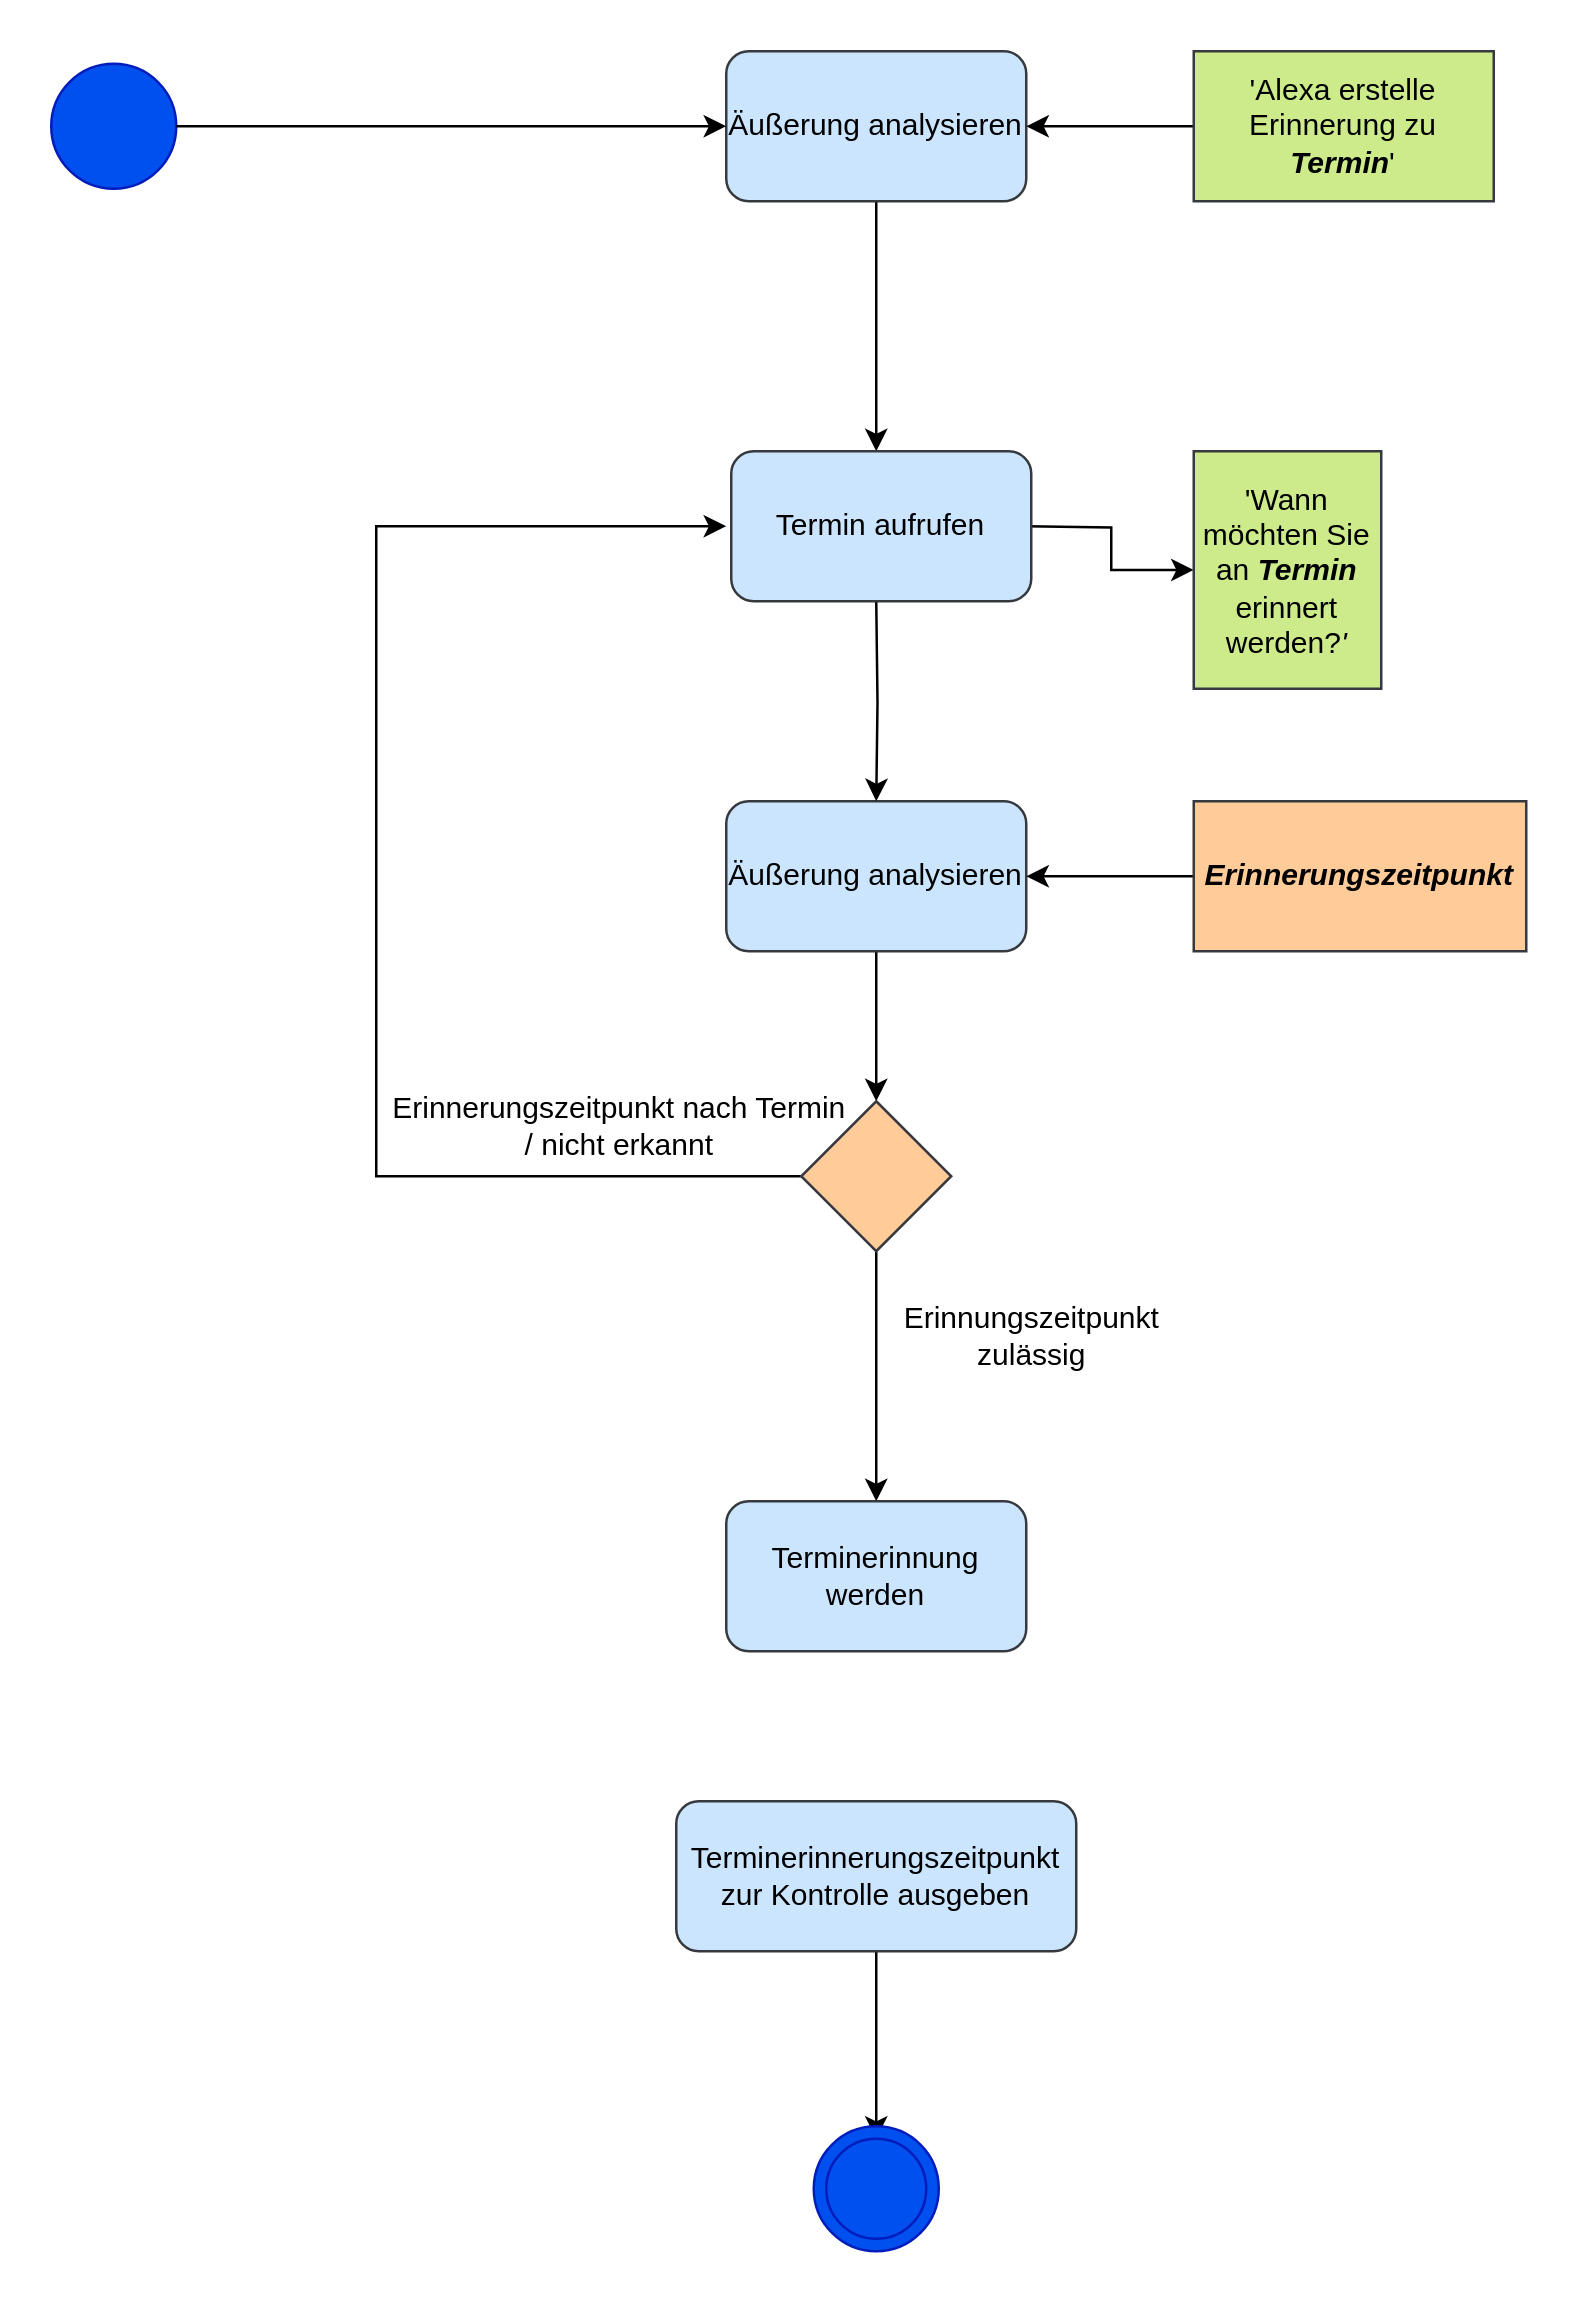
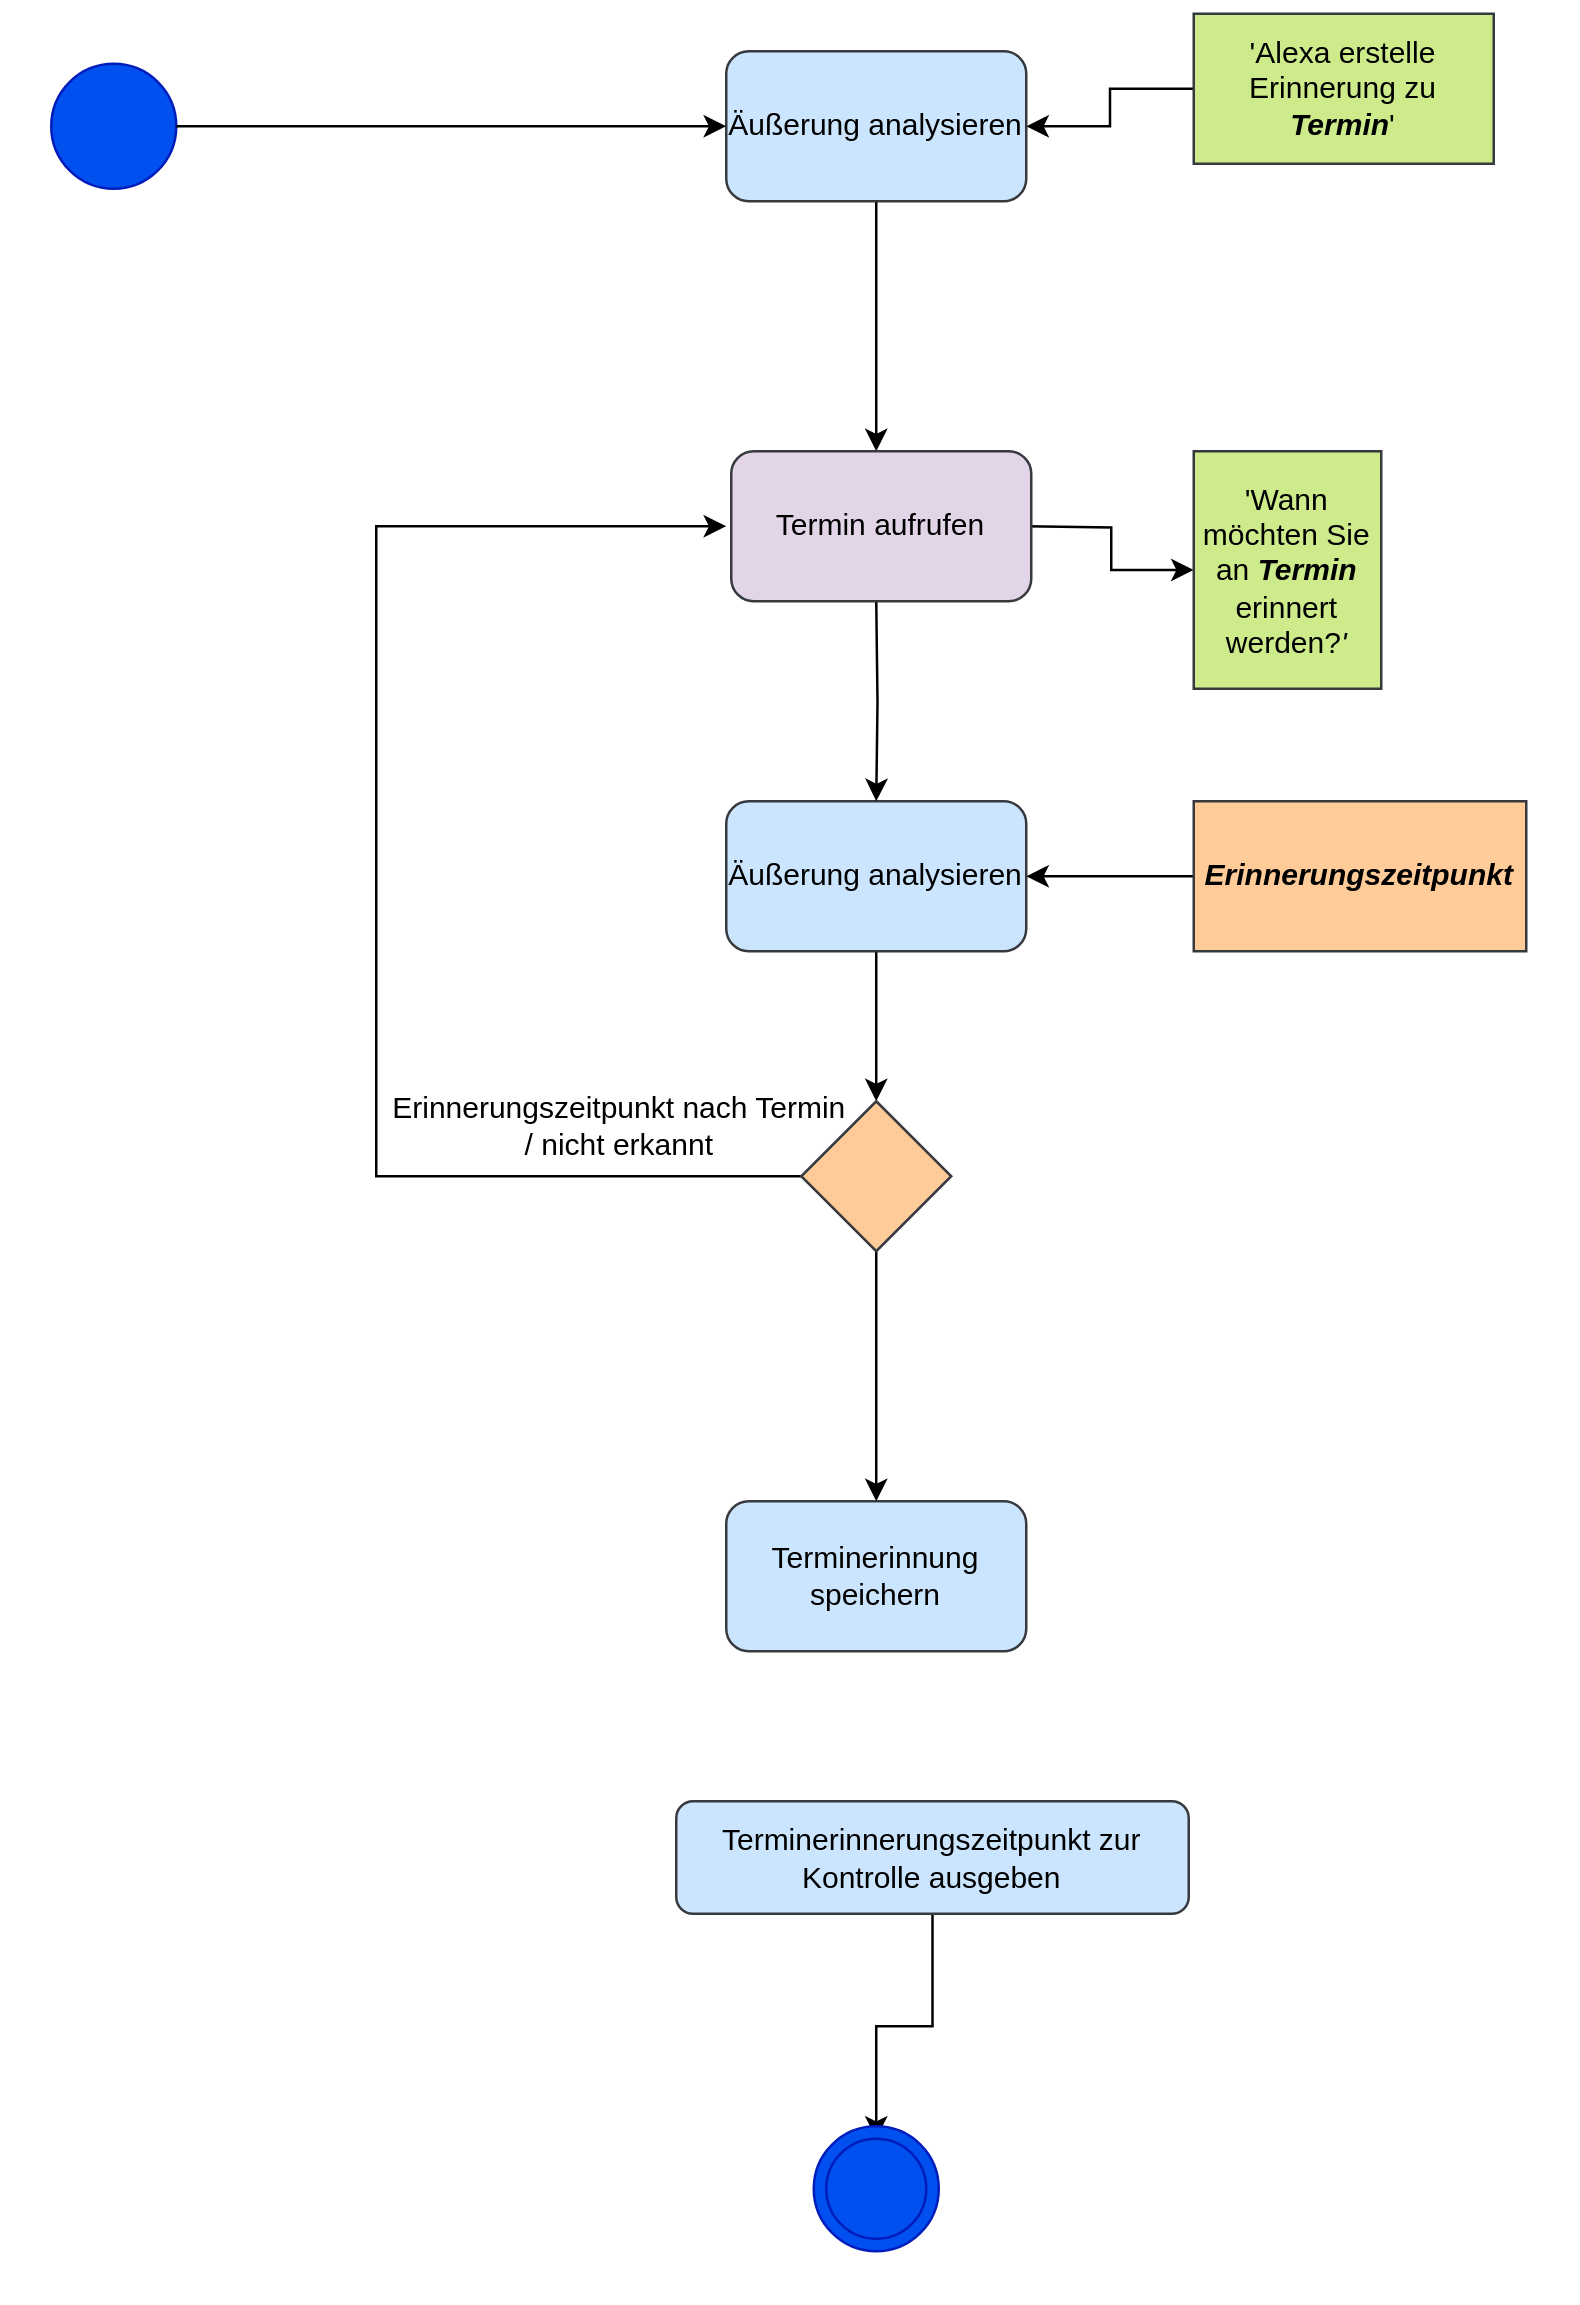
node "'Alexa erstelle Erinnerung zu Termin'": moved (1344, 126) -> (1344, 89)
node "Termin aufrufen": fillcolor #cce5ff -> #e1d5e7
node "Erinnungszeitpunkt zulässig": removed
node "Terminerinnung werden": label "Terminerinnung werden" -> "Terminerinnung speichern"
node "Terminerinnerungszeitpunkt zur Kontrolle ausgeben": size 400x150 -> 513x113
